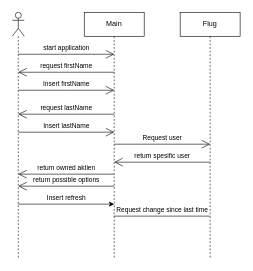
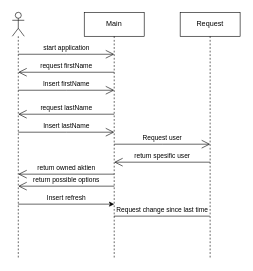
node "Flug": label "Flug" -> "Request"
